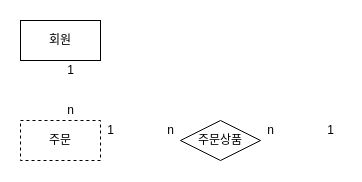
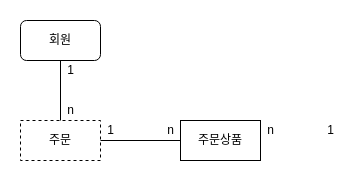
node "회원": shape rectangle -> rounded rectangle
edge "회원" -- "주문": added
edge "주문" -- "주문상품": added
node "주문상품": shape diamond -> rectangle
